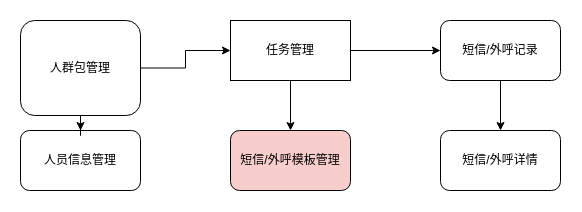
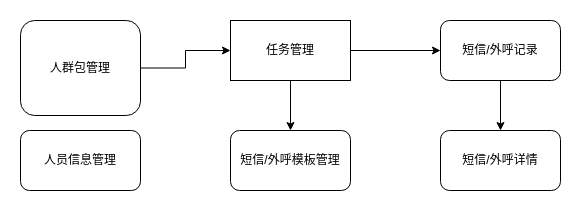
edge "人群包管理" -> "人员信息管理": removed
node "短信/外呼模板管理": fillcolor #f8cecc -> #ffffff
